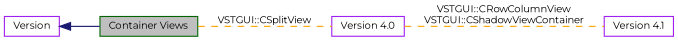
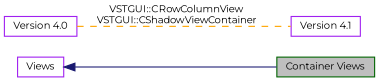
node "Version": label "Version" -> "Views"
edge "Container Views" -- "Version 4.0": removed, label "VSTGUI::CSplitView"
